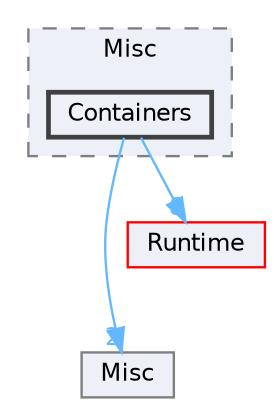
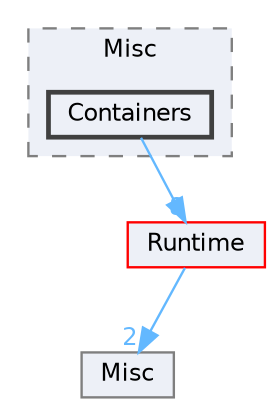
edge "Containers" -> "Misc": now "Runtime" -> "Misc"
